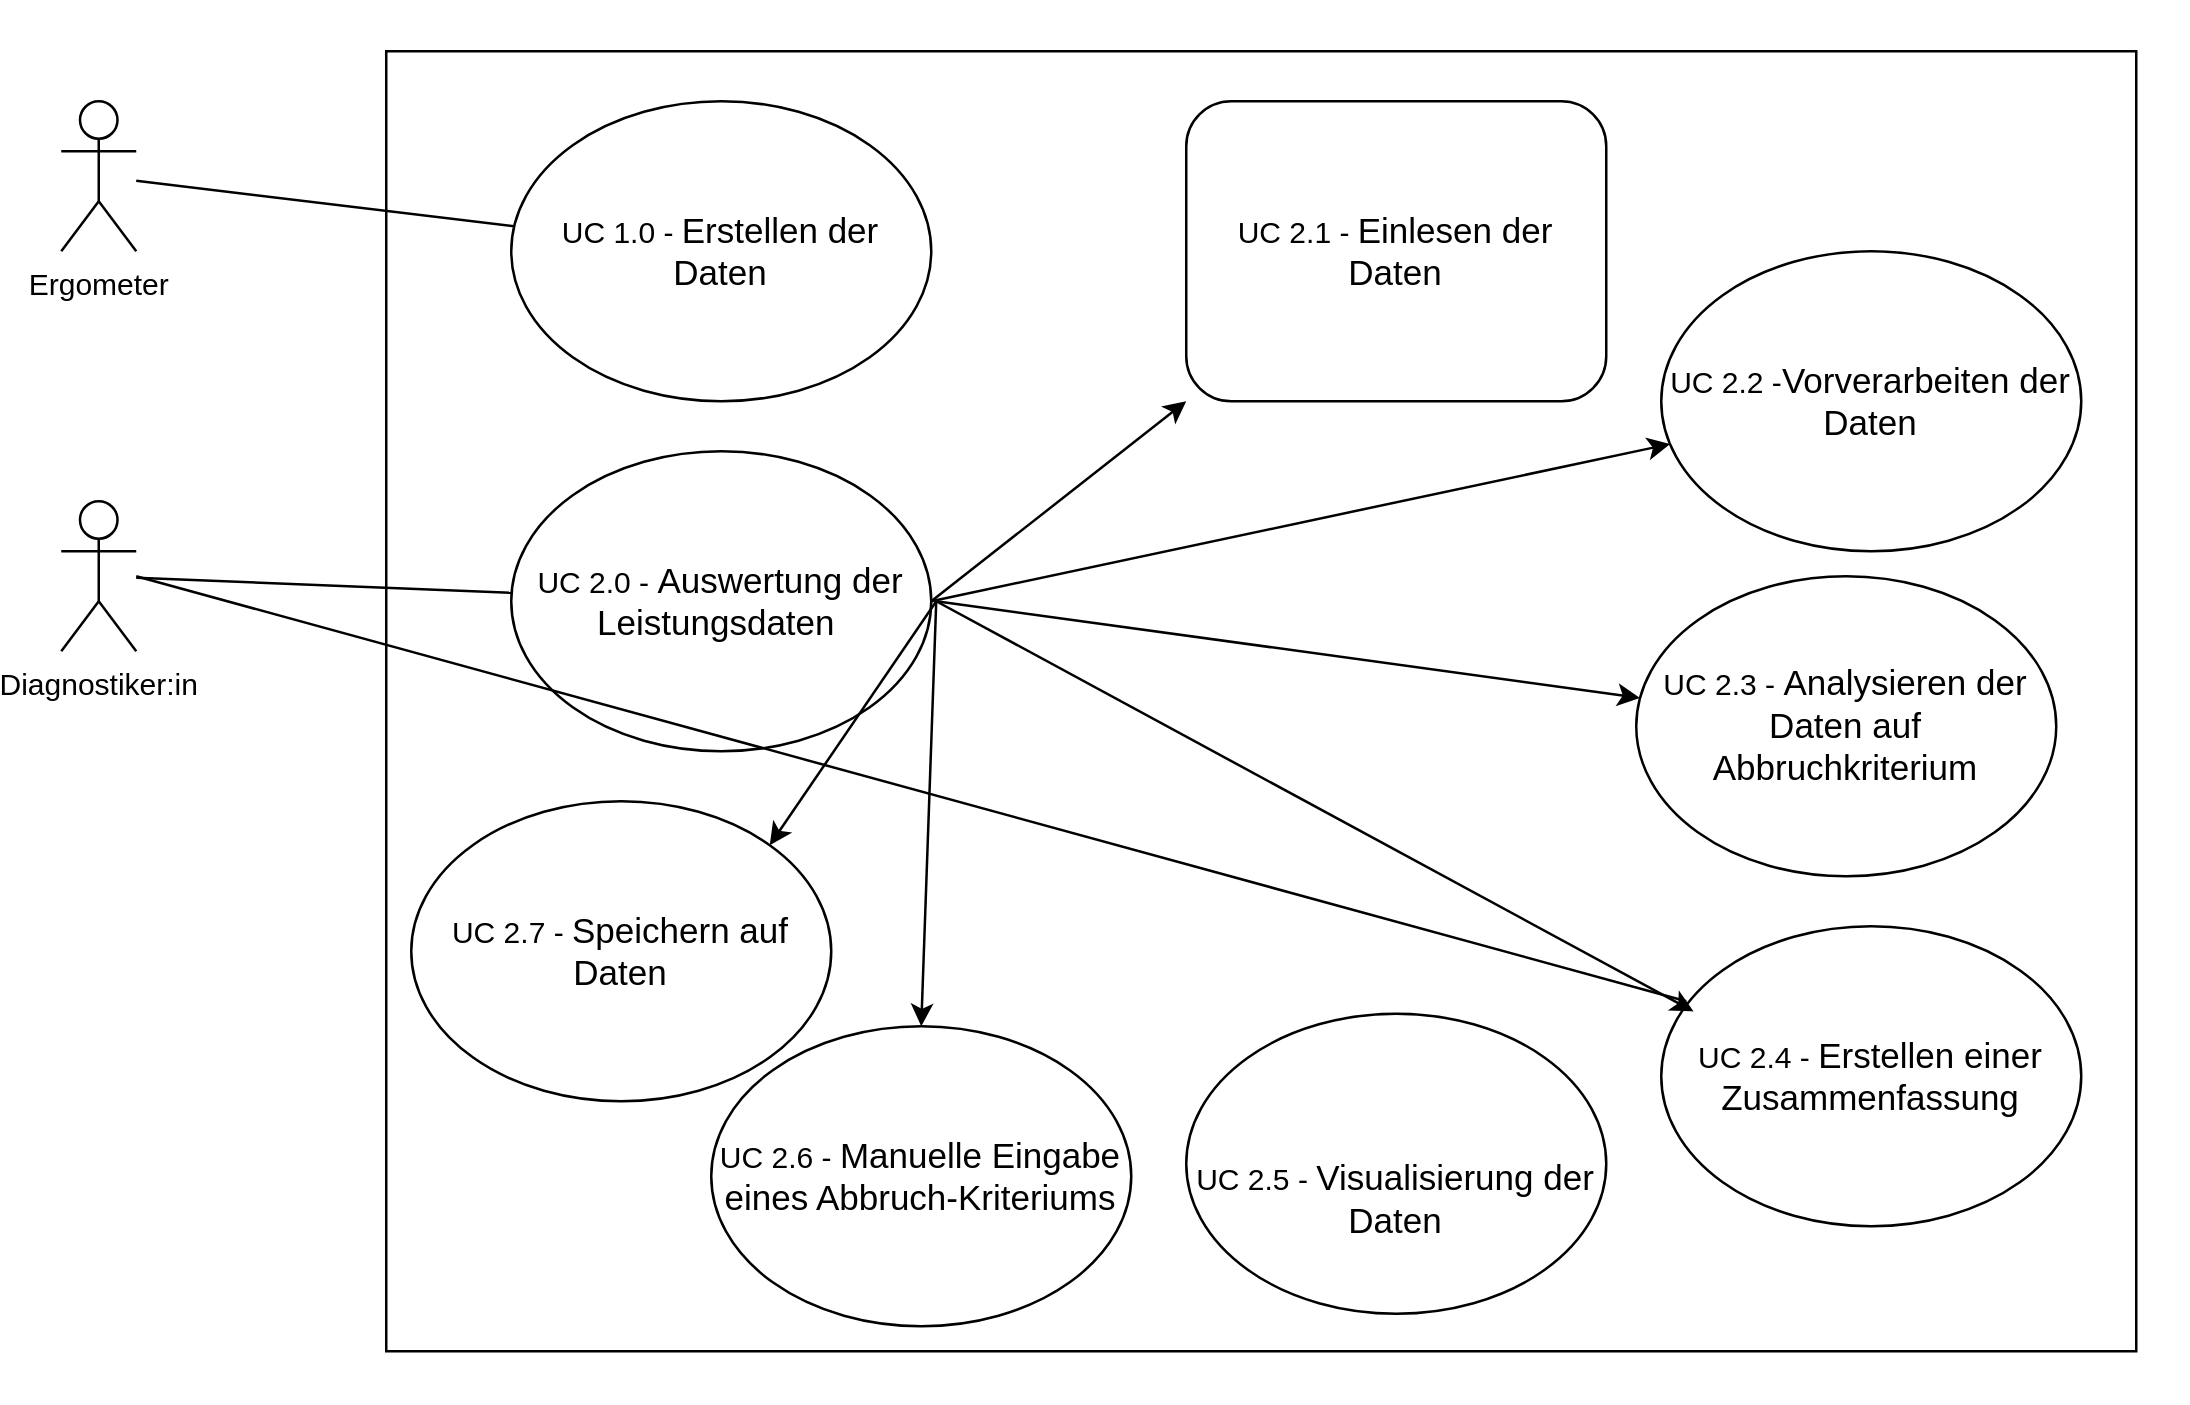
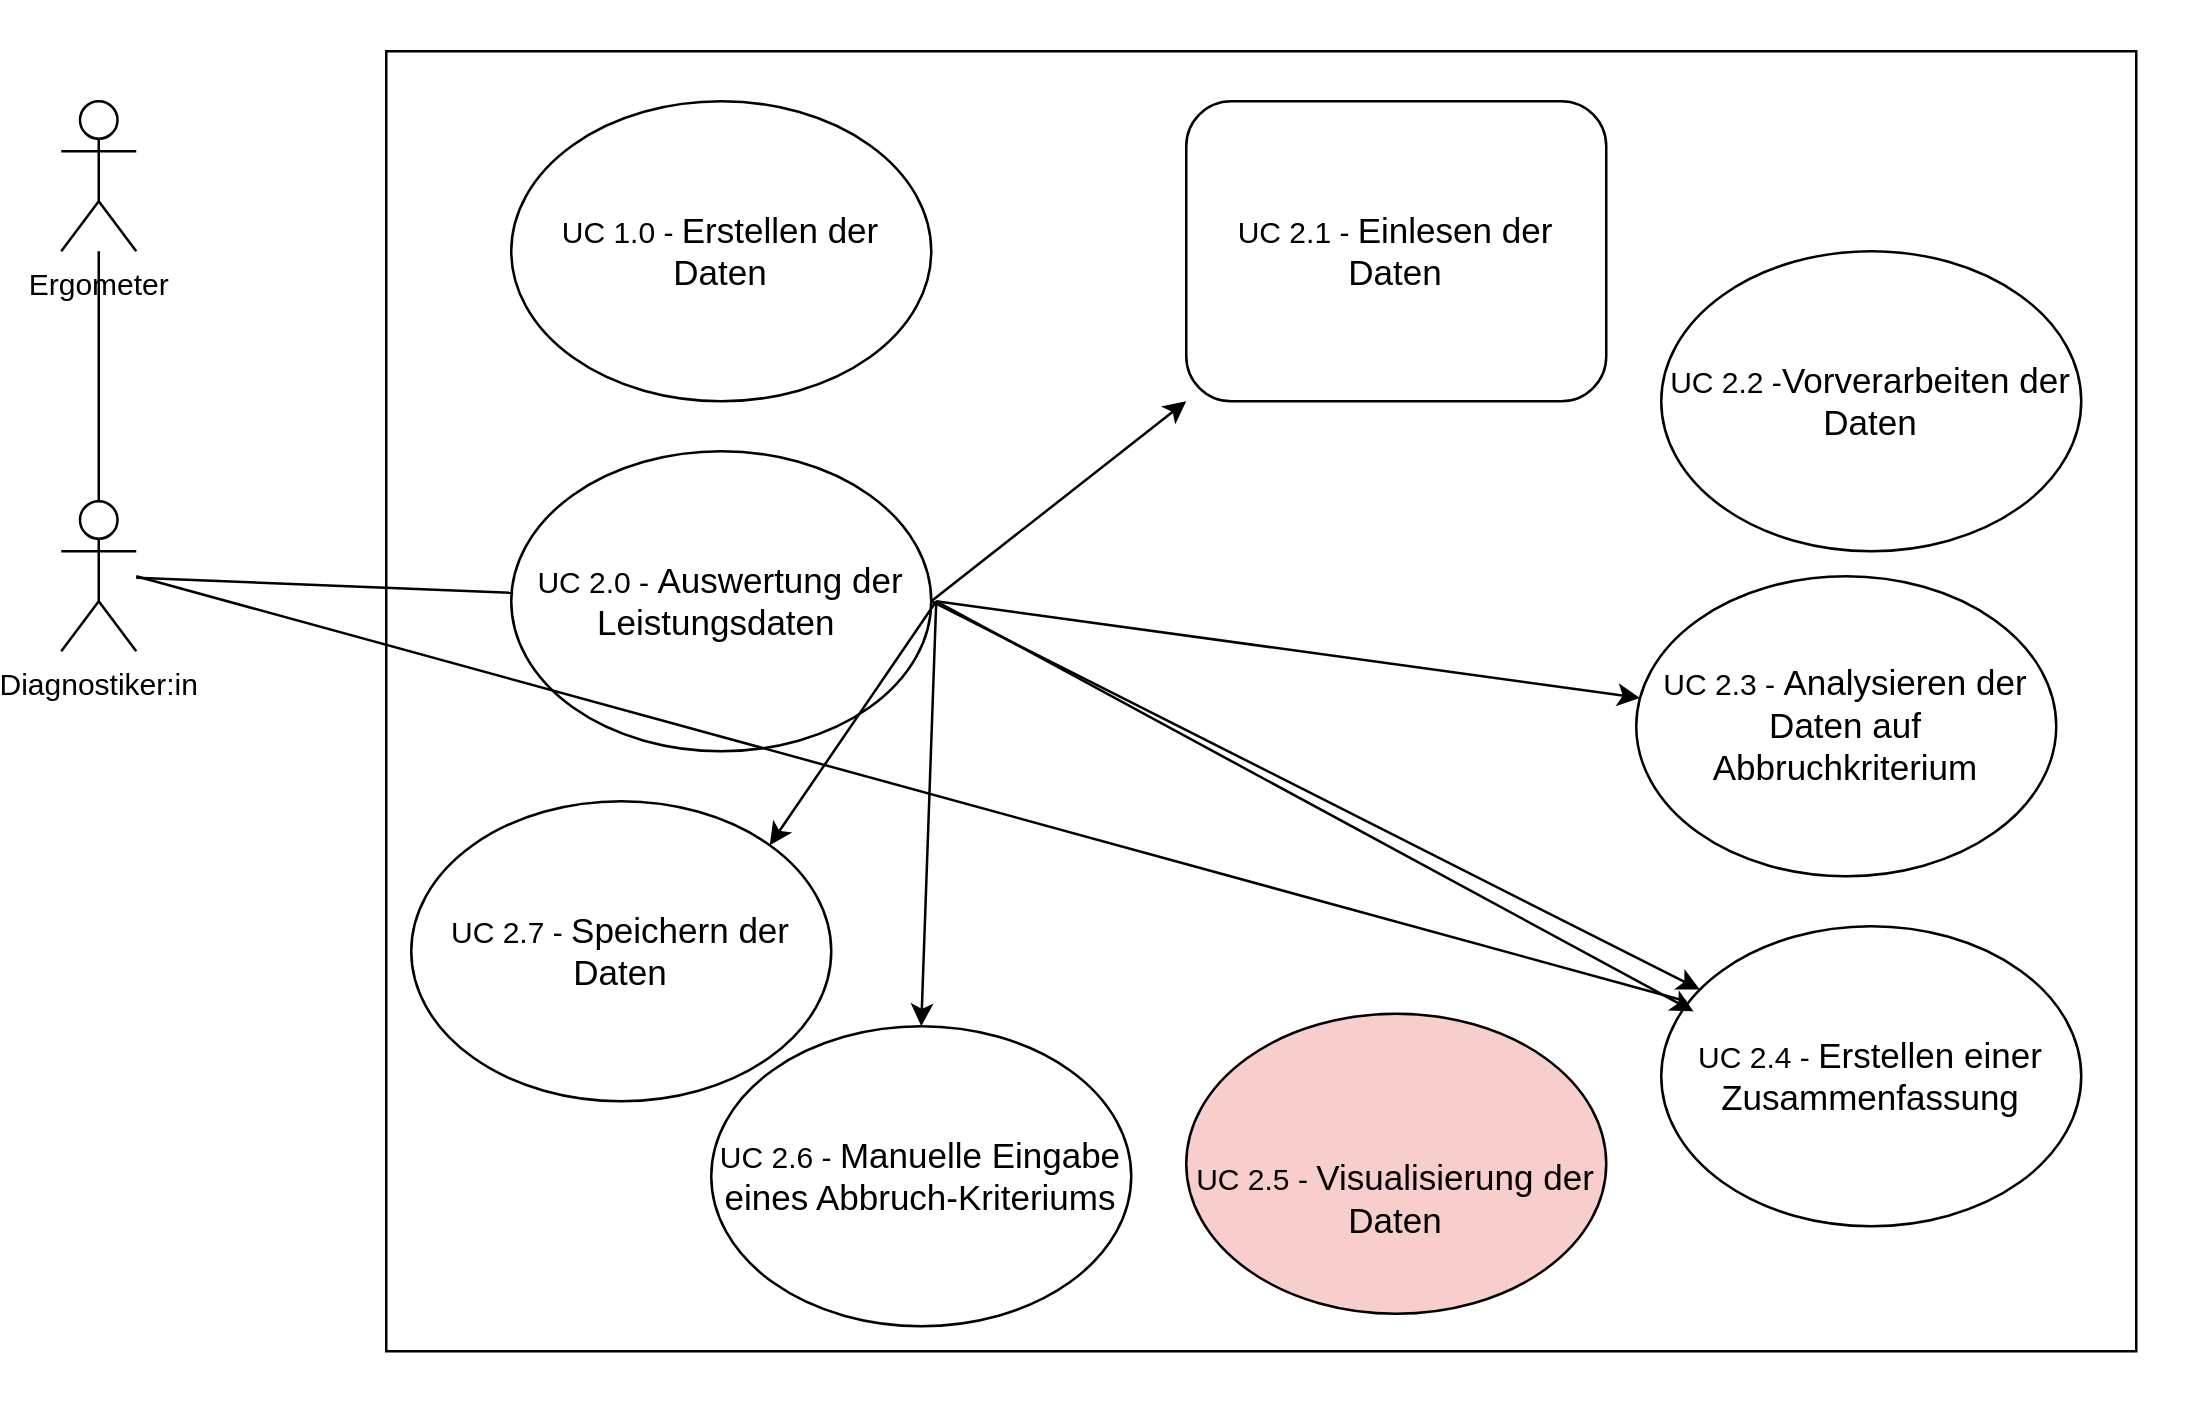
edge "Ergometer" -- "UC 1.0 - Erstellen der Daten": now "Ergometer" -- "Diagnostiker:in"
edge "UC 2.0 - Auswertung der Leistungsdaten" -> "UC 2.2 -Vorverarbeiten der Daten": now "UC 2.0 - Auswertung der Leistungsdaten" -> "UC 2.4 - Erstellen einer Zusammenfassung"
node "UC 2.7 - Speichern auf Daten": label "UC 2.7 - Speichern auf Daten" -> "UC 2.7 - Speichern der Daten"
node "UC 2.5 - Visualisierung der Daten": fillcolor #ffffff -> #f8cecc
